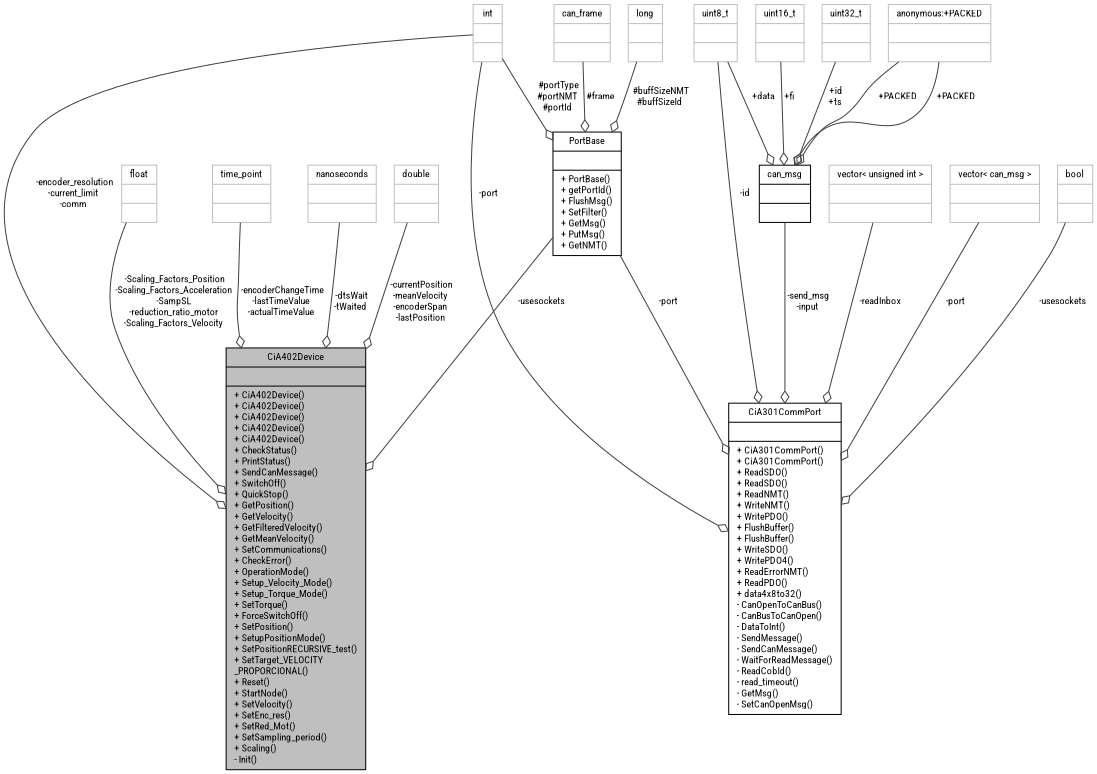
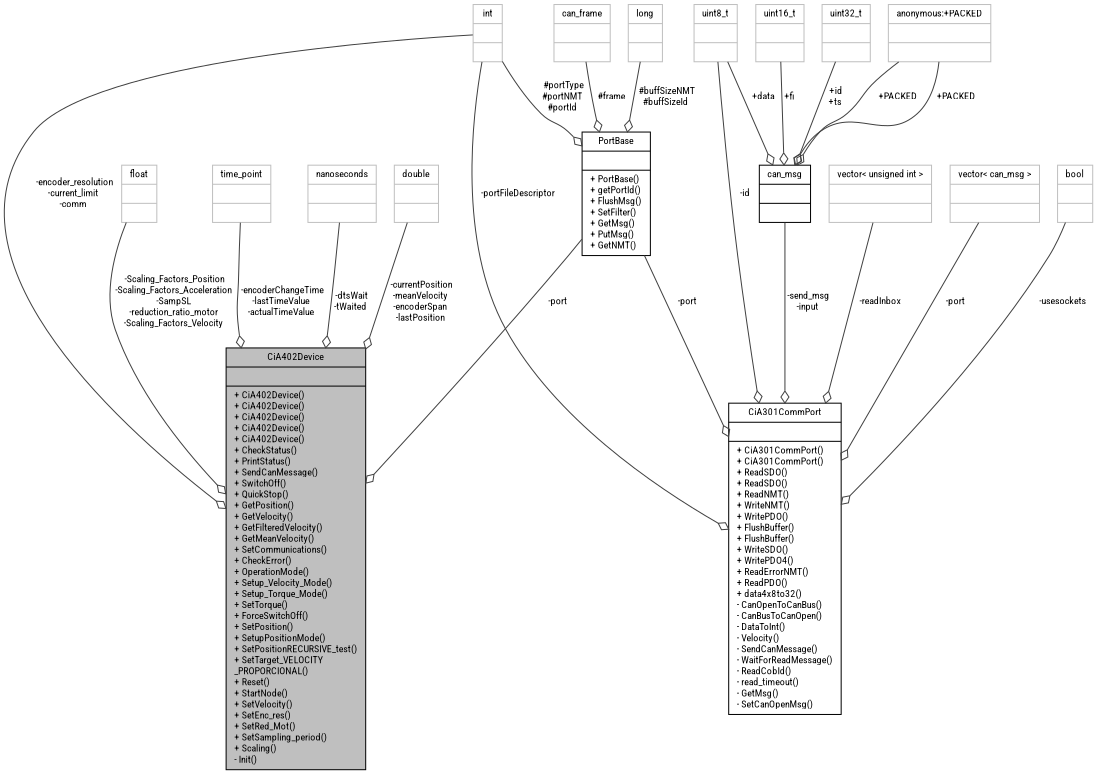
edge "int" -> "CiA301CommPort": label " -port" -> " -portFileDescriptor"
edge "PortBase" -> "CiA402Device": label " -usesockets" -> " -port"
node "CiA301CommPort": text "- SendMessage()" -> "- Velocity()"
